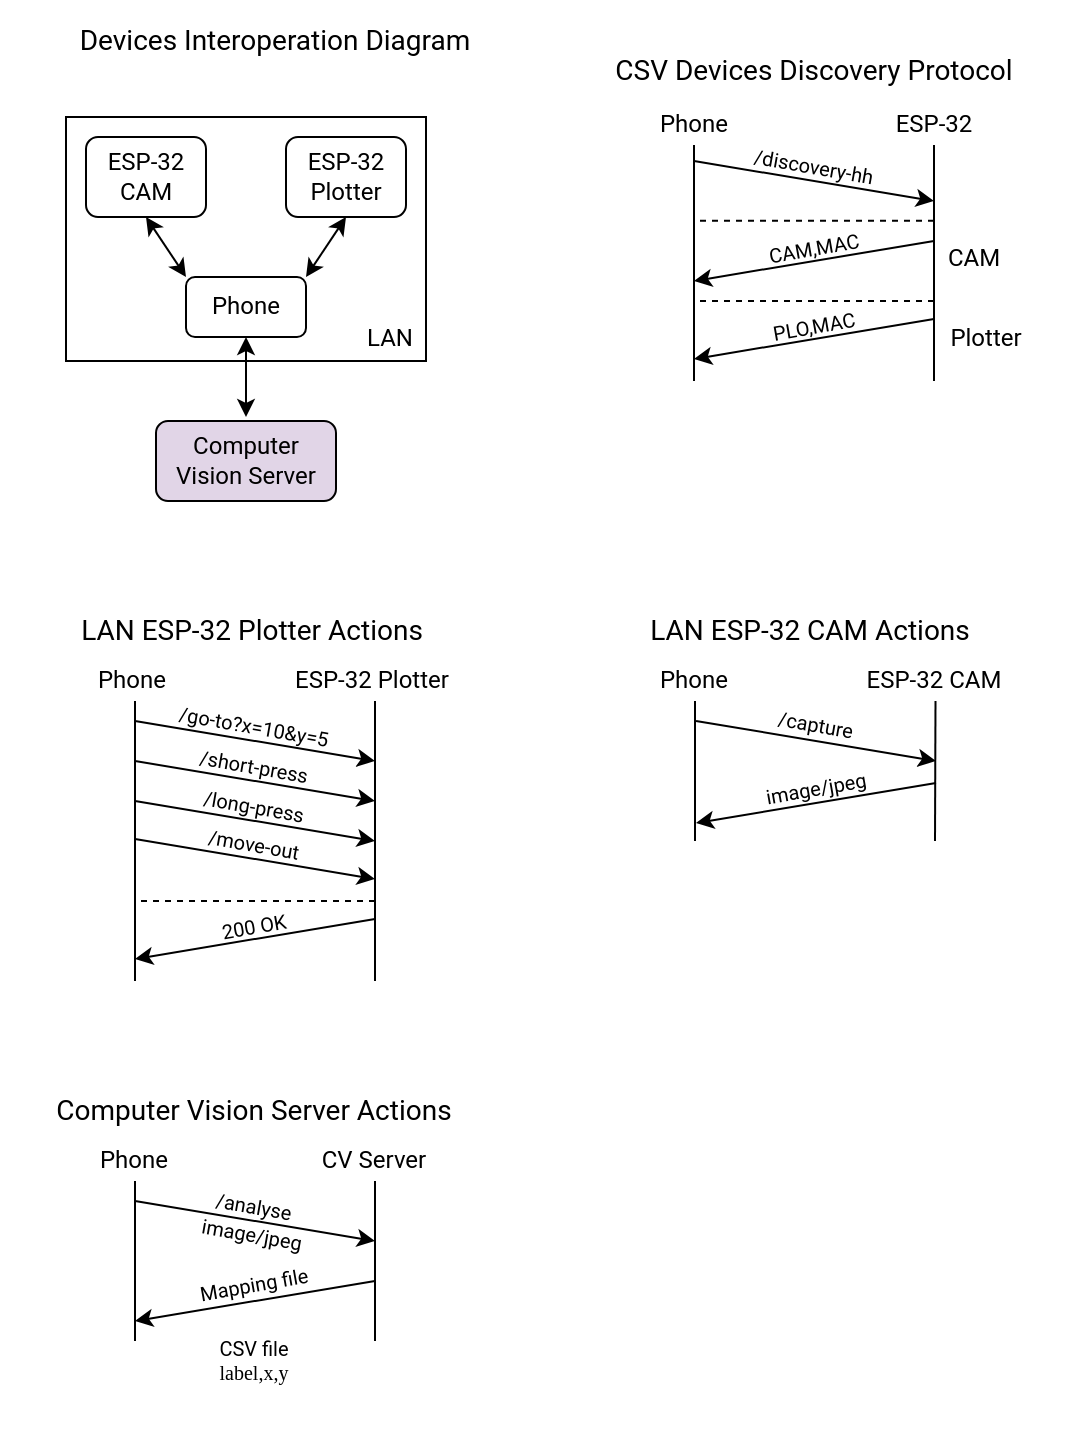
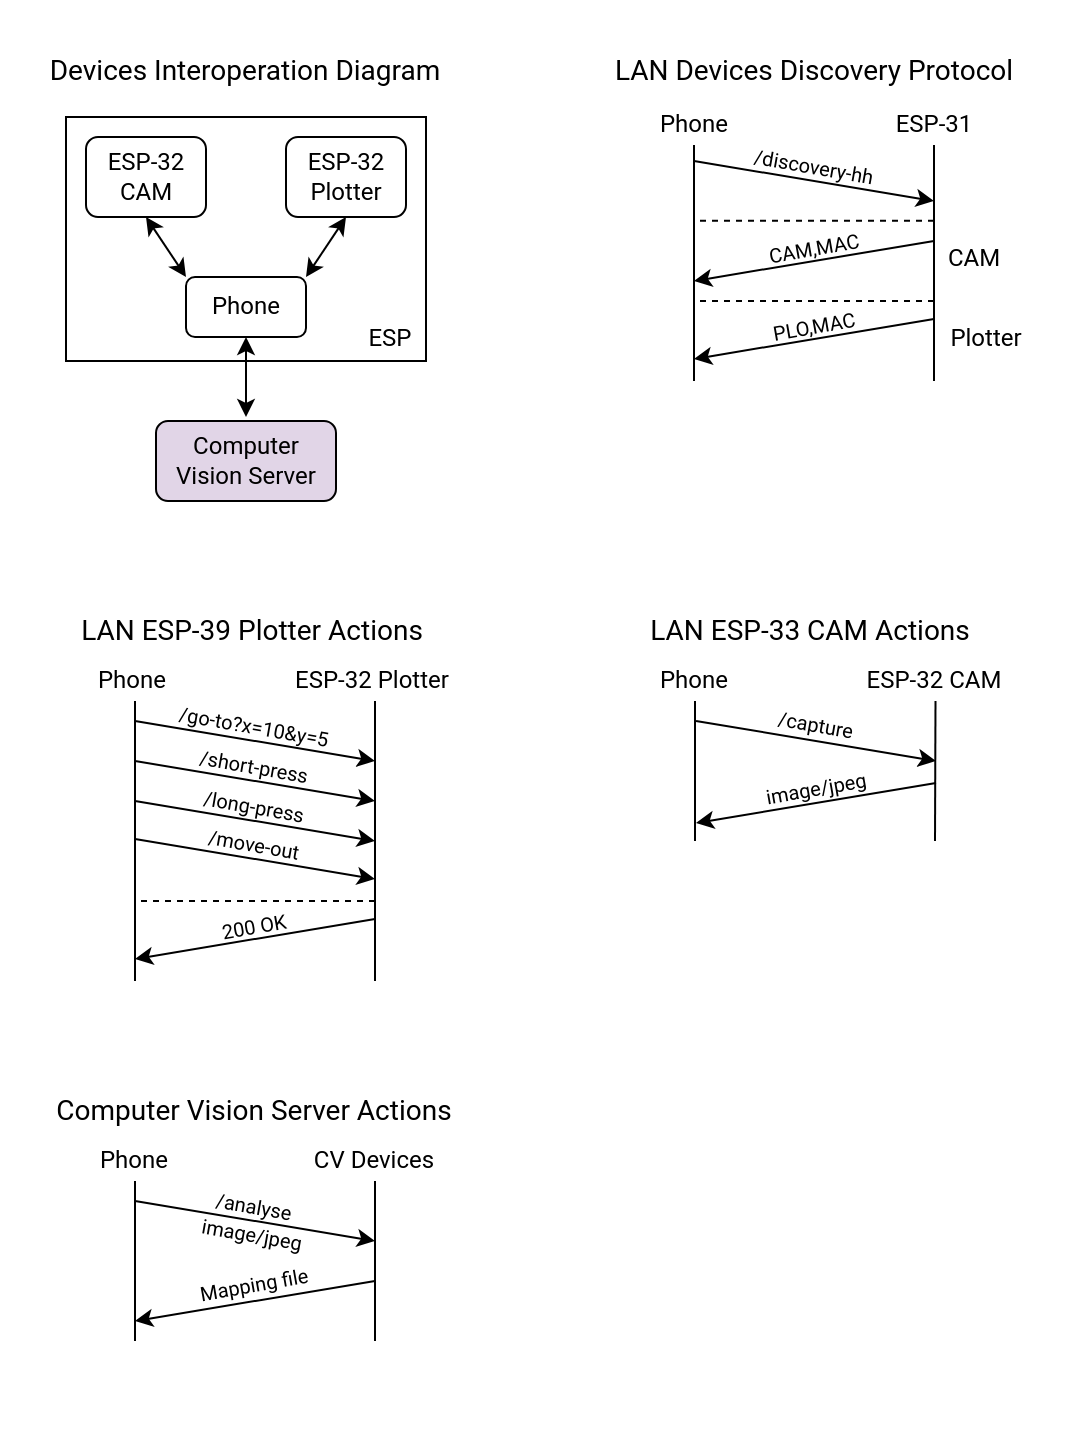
node "Devices Interoperation Diagram": moved (276, 41) -> (246, 71)
node "CSV Devices Discovery Protocol": label "CSV Devices Discovery Protocol" -> "LAN Devices Discovery Protocol"
node "ESP-32": label "ESP-32" -> "ESP-31"
node "LAN": label "LAN" -> "ESP"
node "LAN ESP-32 Plotter Actions": label "LAN ESP-32 Plotter Actions" -> "LAN ESP-39 Plotter Actions"
node "LAN ESP-32 CAM Actions": label "LAN ESP-32 CAM Actions" -> "LAN ESP-33 CAM Actions"
node "CV Server": label "CV Server" -> "CV Devices"
node "CSV filelabel,x,y": removed
